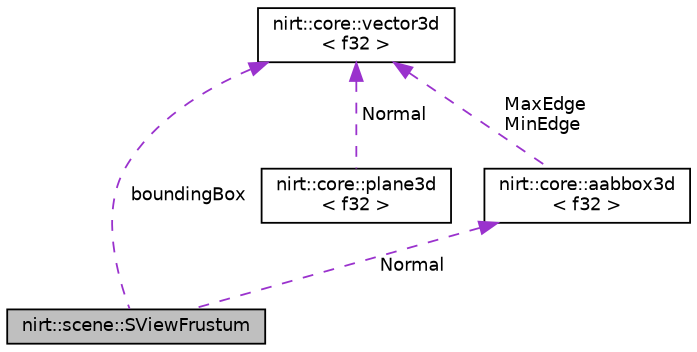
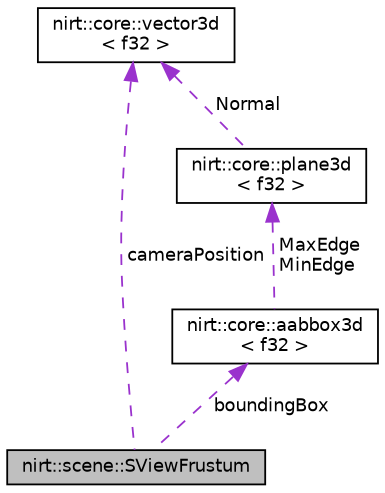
edge "nirt::core::aabbox3d < f32 >" -> "nirt::core::vector3d < f32 >": now "nirt::core::aabbox3d < f32 >" -> "nirt::core::plane3d < f32 >"
edge "nirt::scene::SViewFrustum" -> "nirt::core::vector3d < f32 >": label " boundingBox" -> " cameraPosition"
edge "nirt::scene::SViewFrustum" -> "nirt::core::aabbox3d < f32 >": label " Normal" -> " boundingBox"
